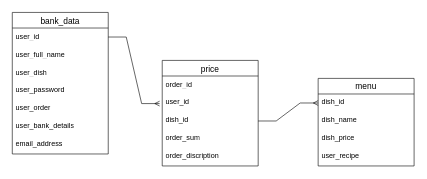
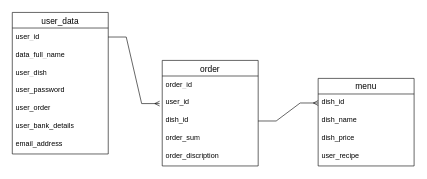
node "bank_data": label "bank_data" -> "user_data"
node "user_full_name": label "user_full_name" -> "data_full_name"
node "price": label "price" -> "order"
